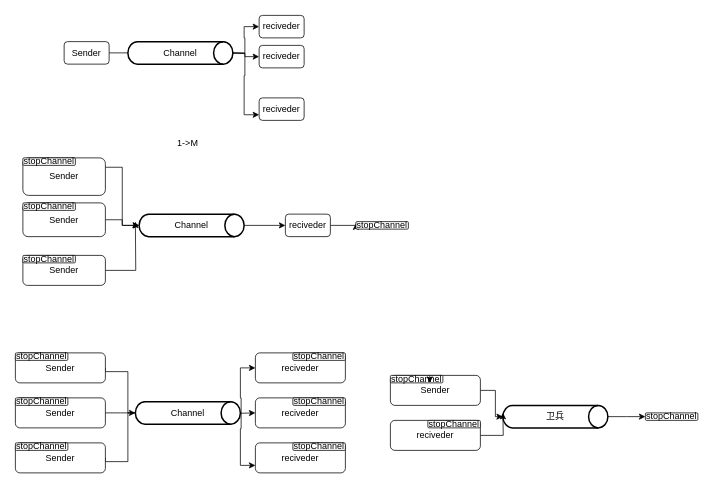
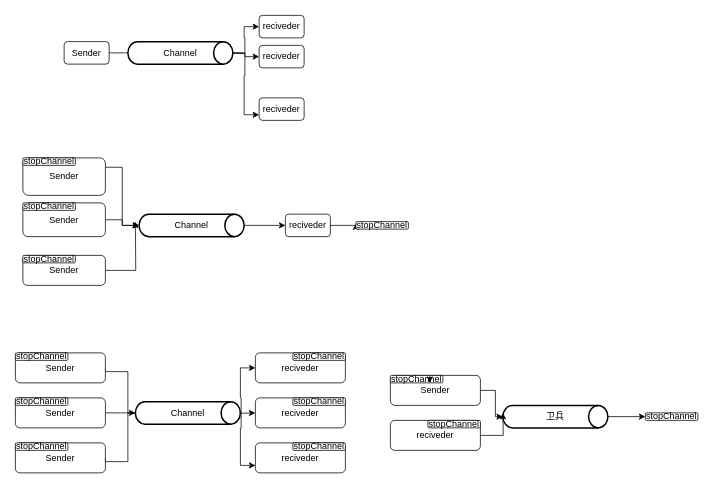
node "1->M": removed
